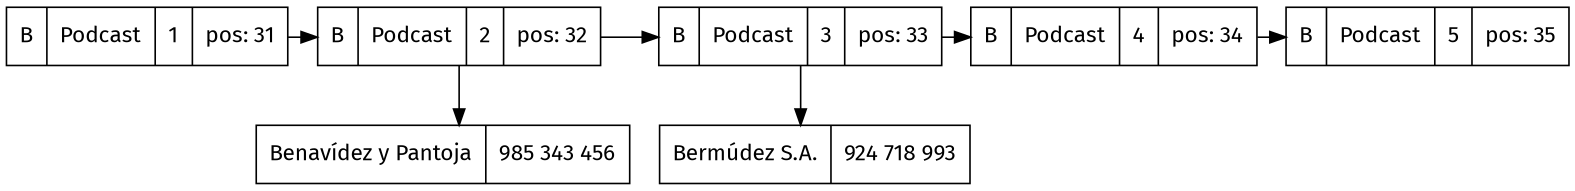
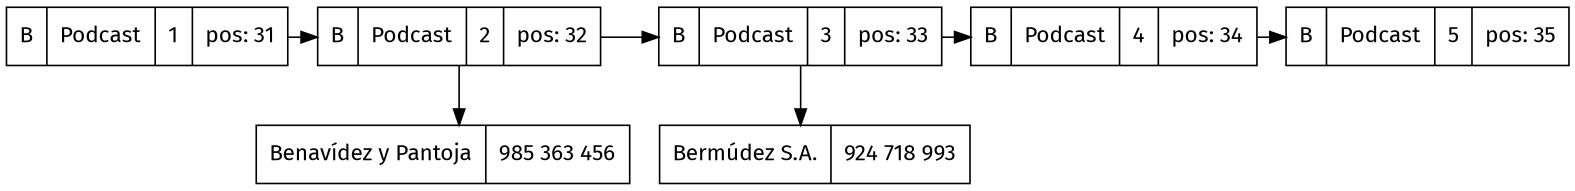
node "Benavídez y Pantoja": text "985 343 456" -> "985 363 456"
